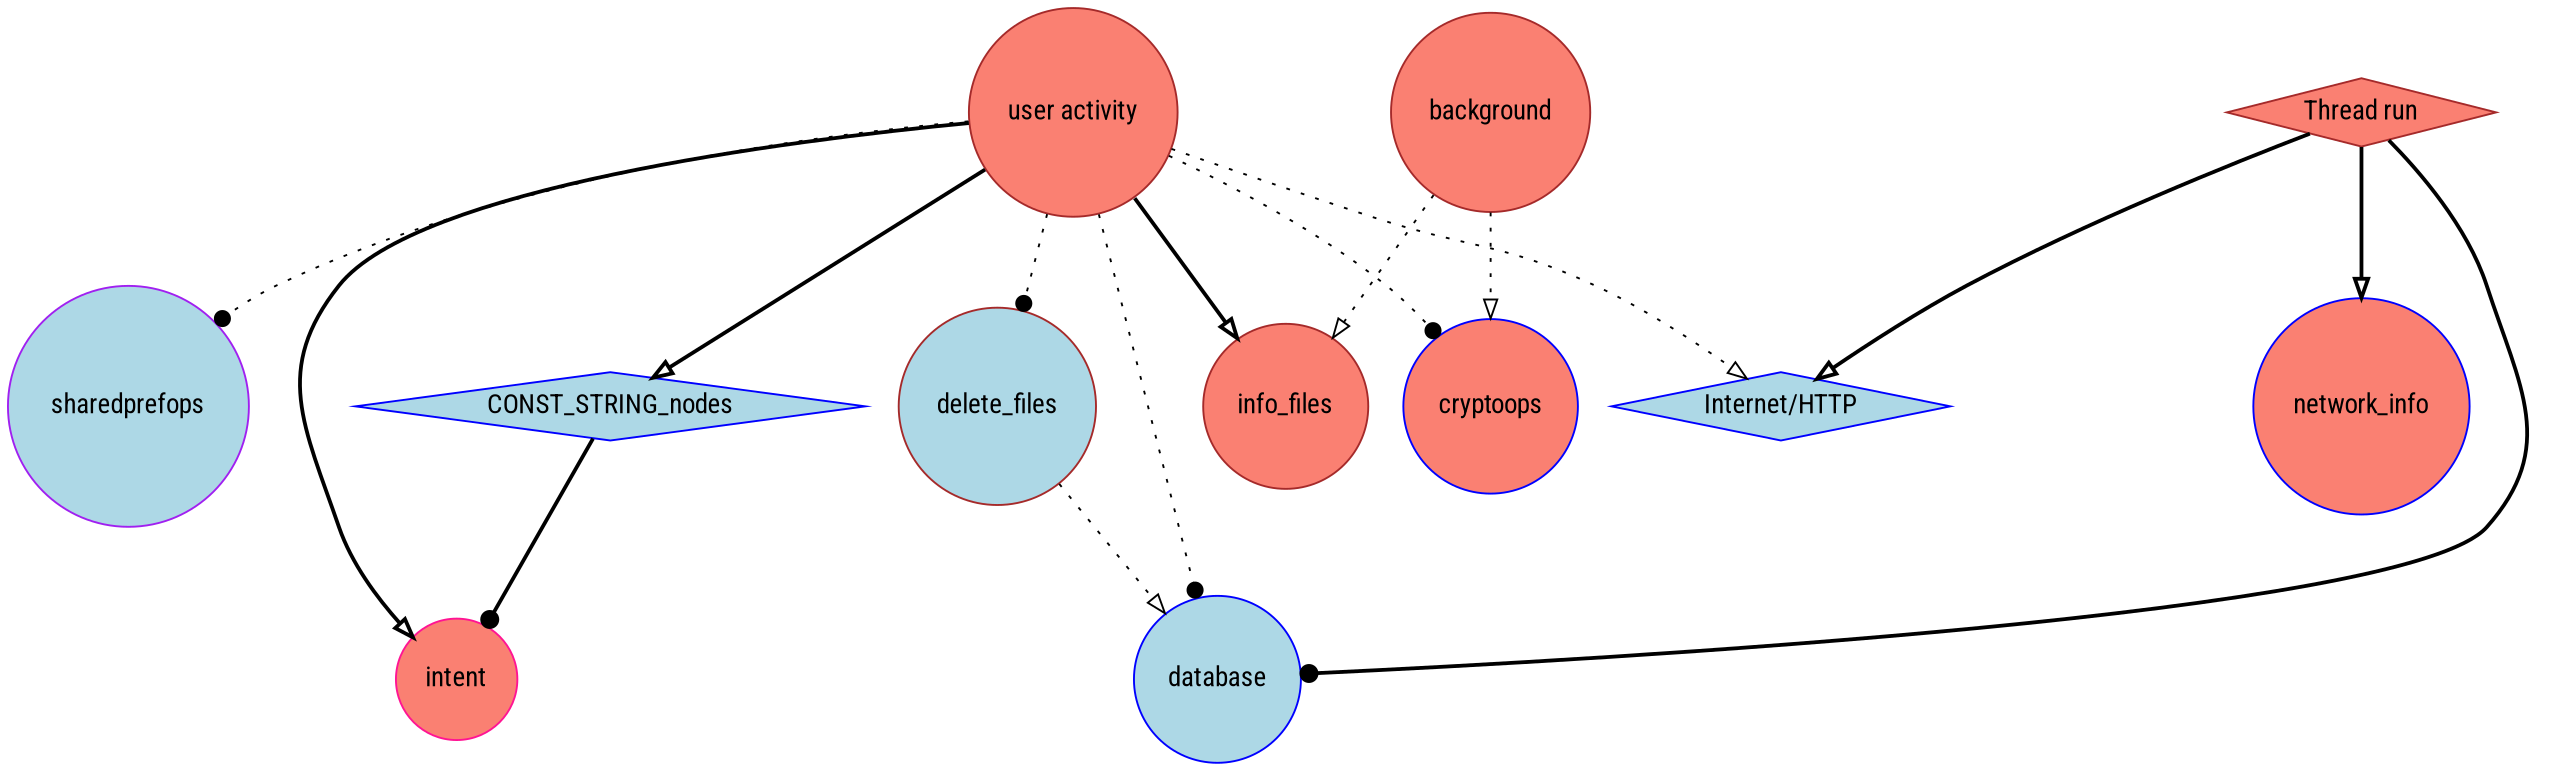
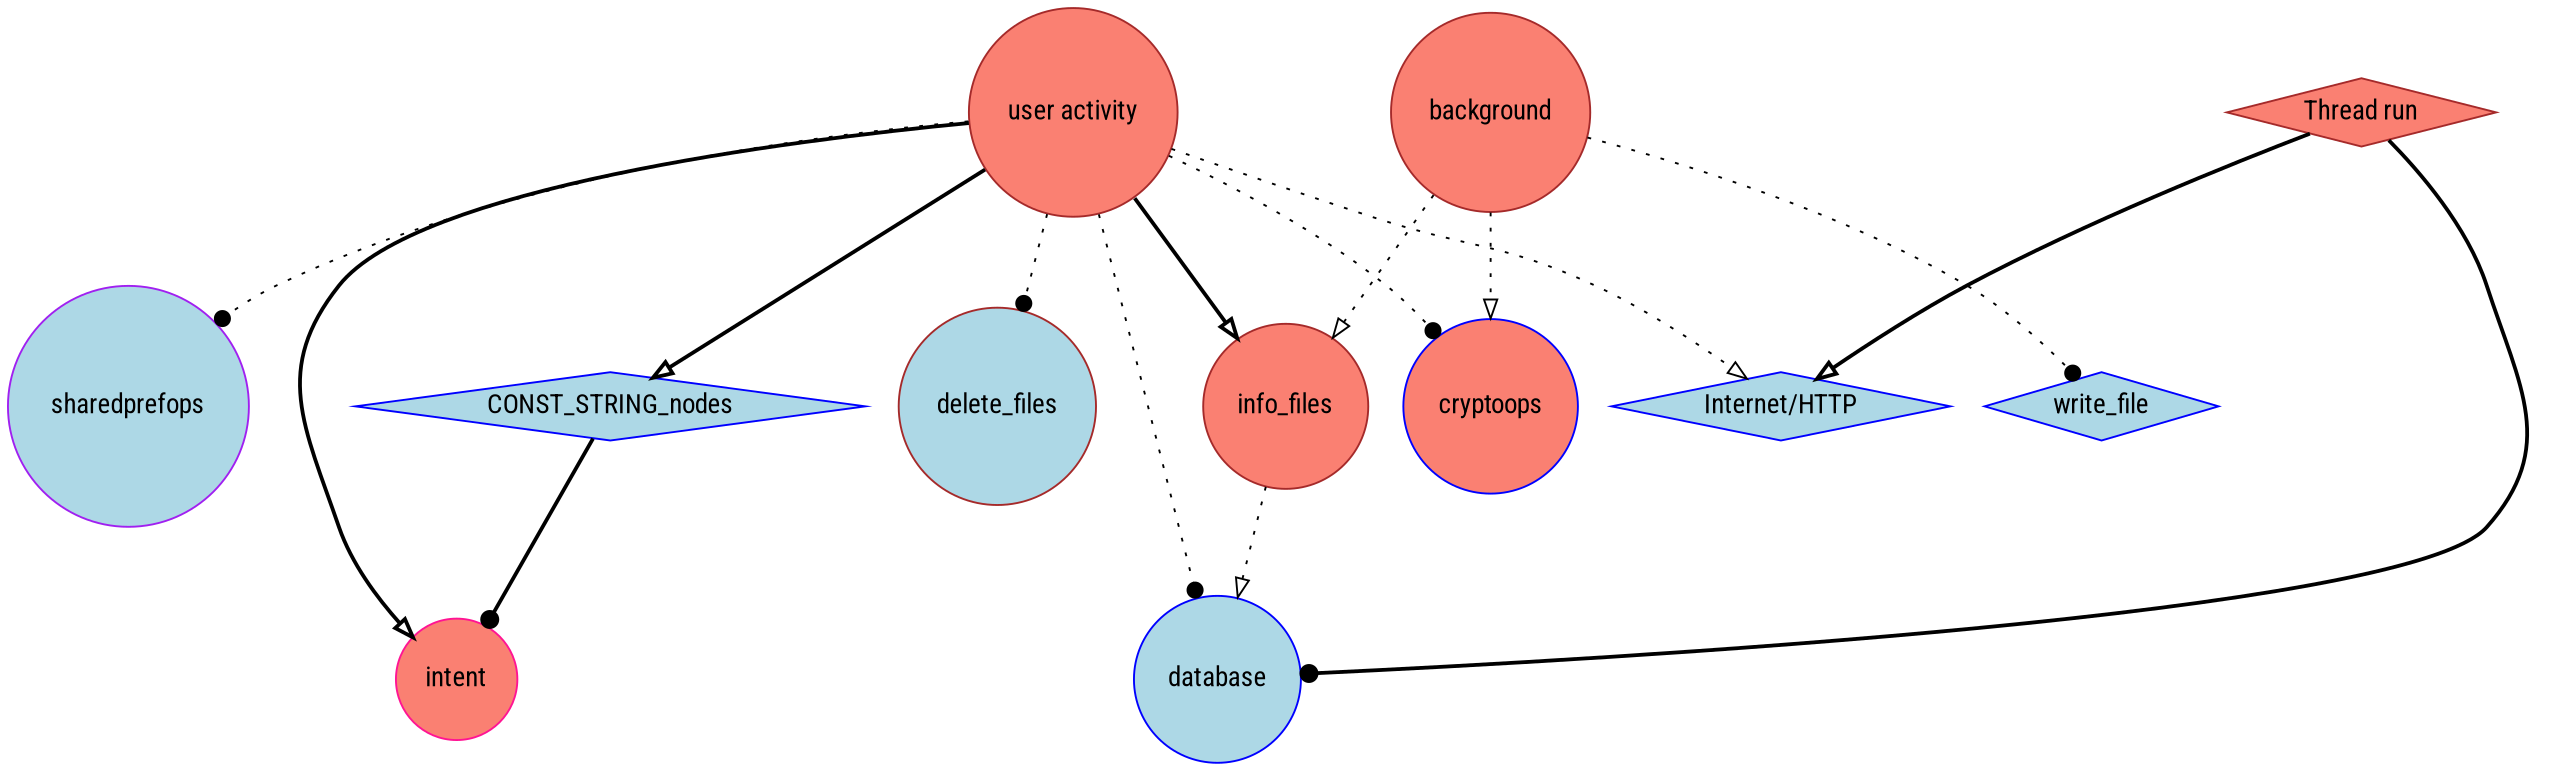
node "write_file": added
node "network_info": removed
edge "delete_files" -> "database": now "info_files" -> "database"
